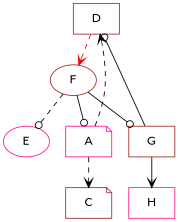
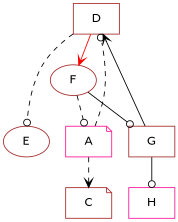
edge "D" -> "F": style dashed -> solid
edge "G" -> "D": arrowhead odot -> vee
edge "A" -> "D": arrowhead vee -> odot
edge "F" -> "A": style solid -> dashed
edge "F" -> "E": now "D" -> "E"
node "E": color deeppink -> brown
edge "G" -> "H": arrowhead vee -> odot
